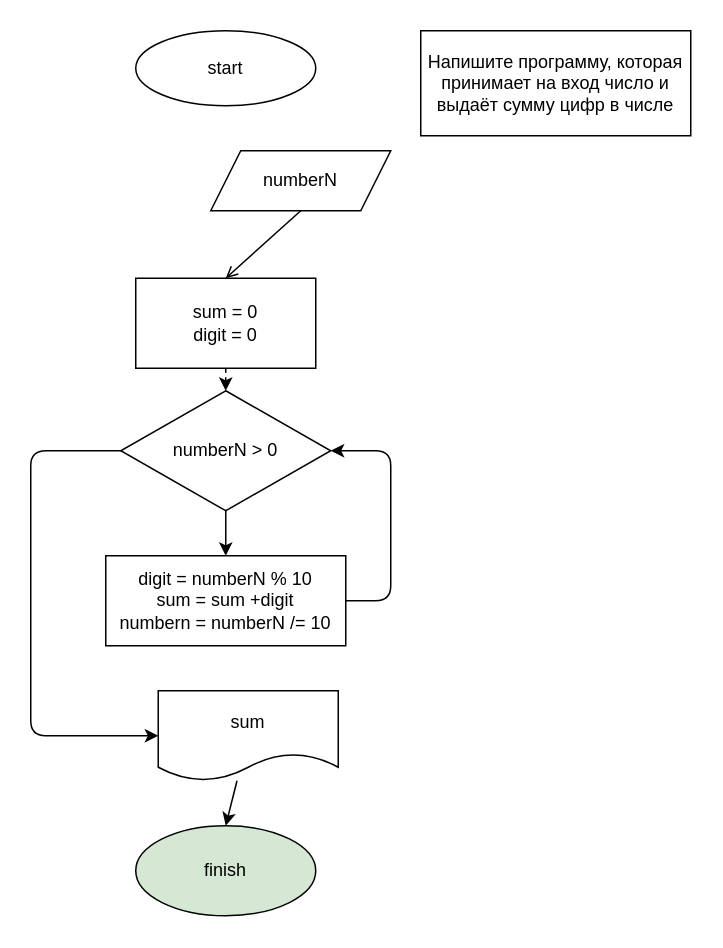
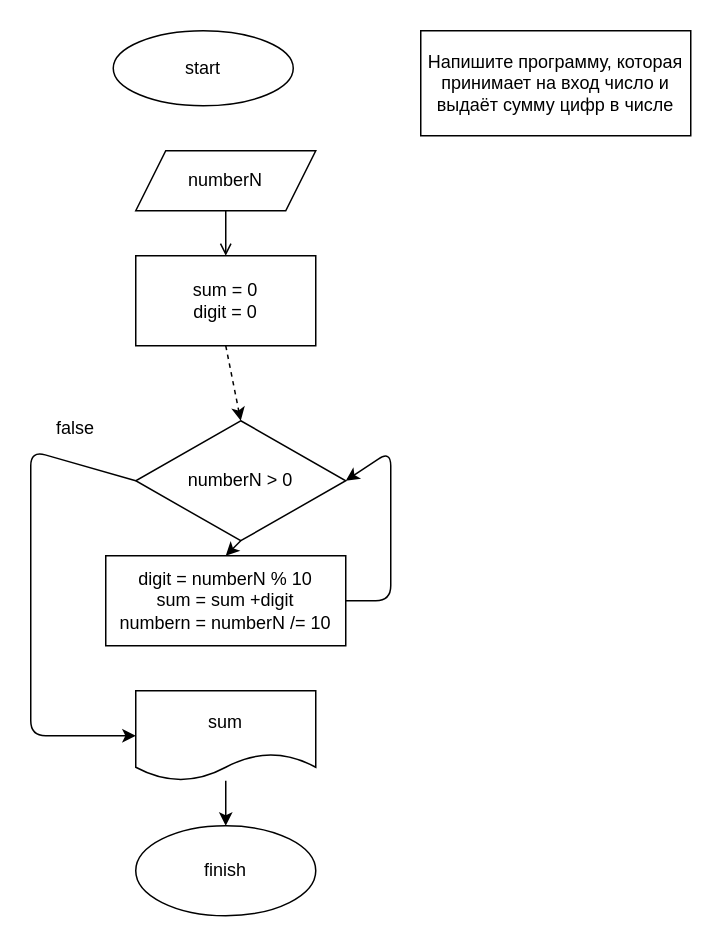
node "start": moved (226, 68) -> (203, 68)
node "numberN": moved (301, 181) -> (226, 181)
node "sum = 0 digit = 0": moved (226, 323) -> (226, 301)
node "false": added
node "numberN > 0": moved (226, 451) -> (241, 481)
node "sum": moved (248, 736) -> (226, 736)
node "finish": fillcolor #d5e8d4 -> #ffffff
